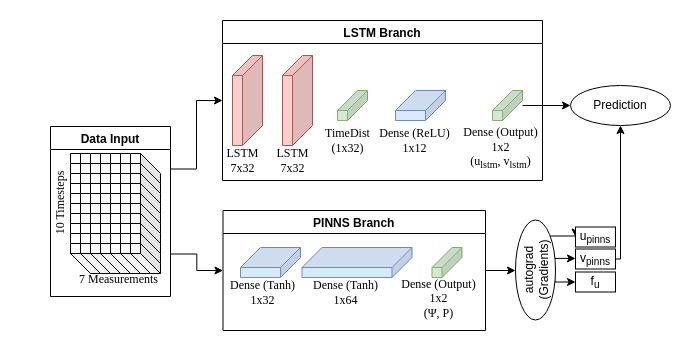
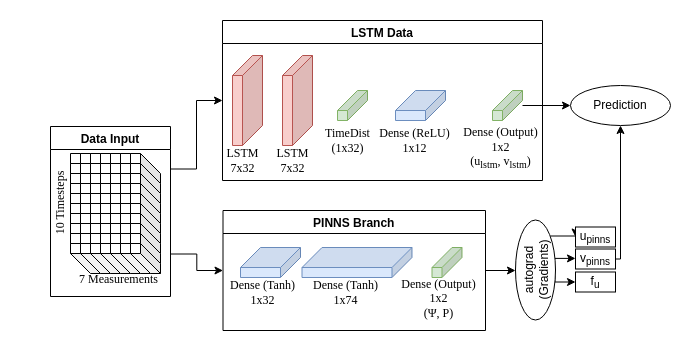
node "LSTM Branch": label "LSTM Branch" -> "LSTM Data"
node "Dense (Tanh) 1x64": label "Dense (Tanh) 1x64" -> "Dense (Tanh) 1x74"
